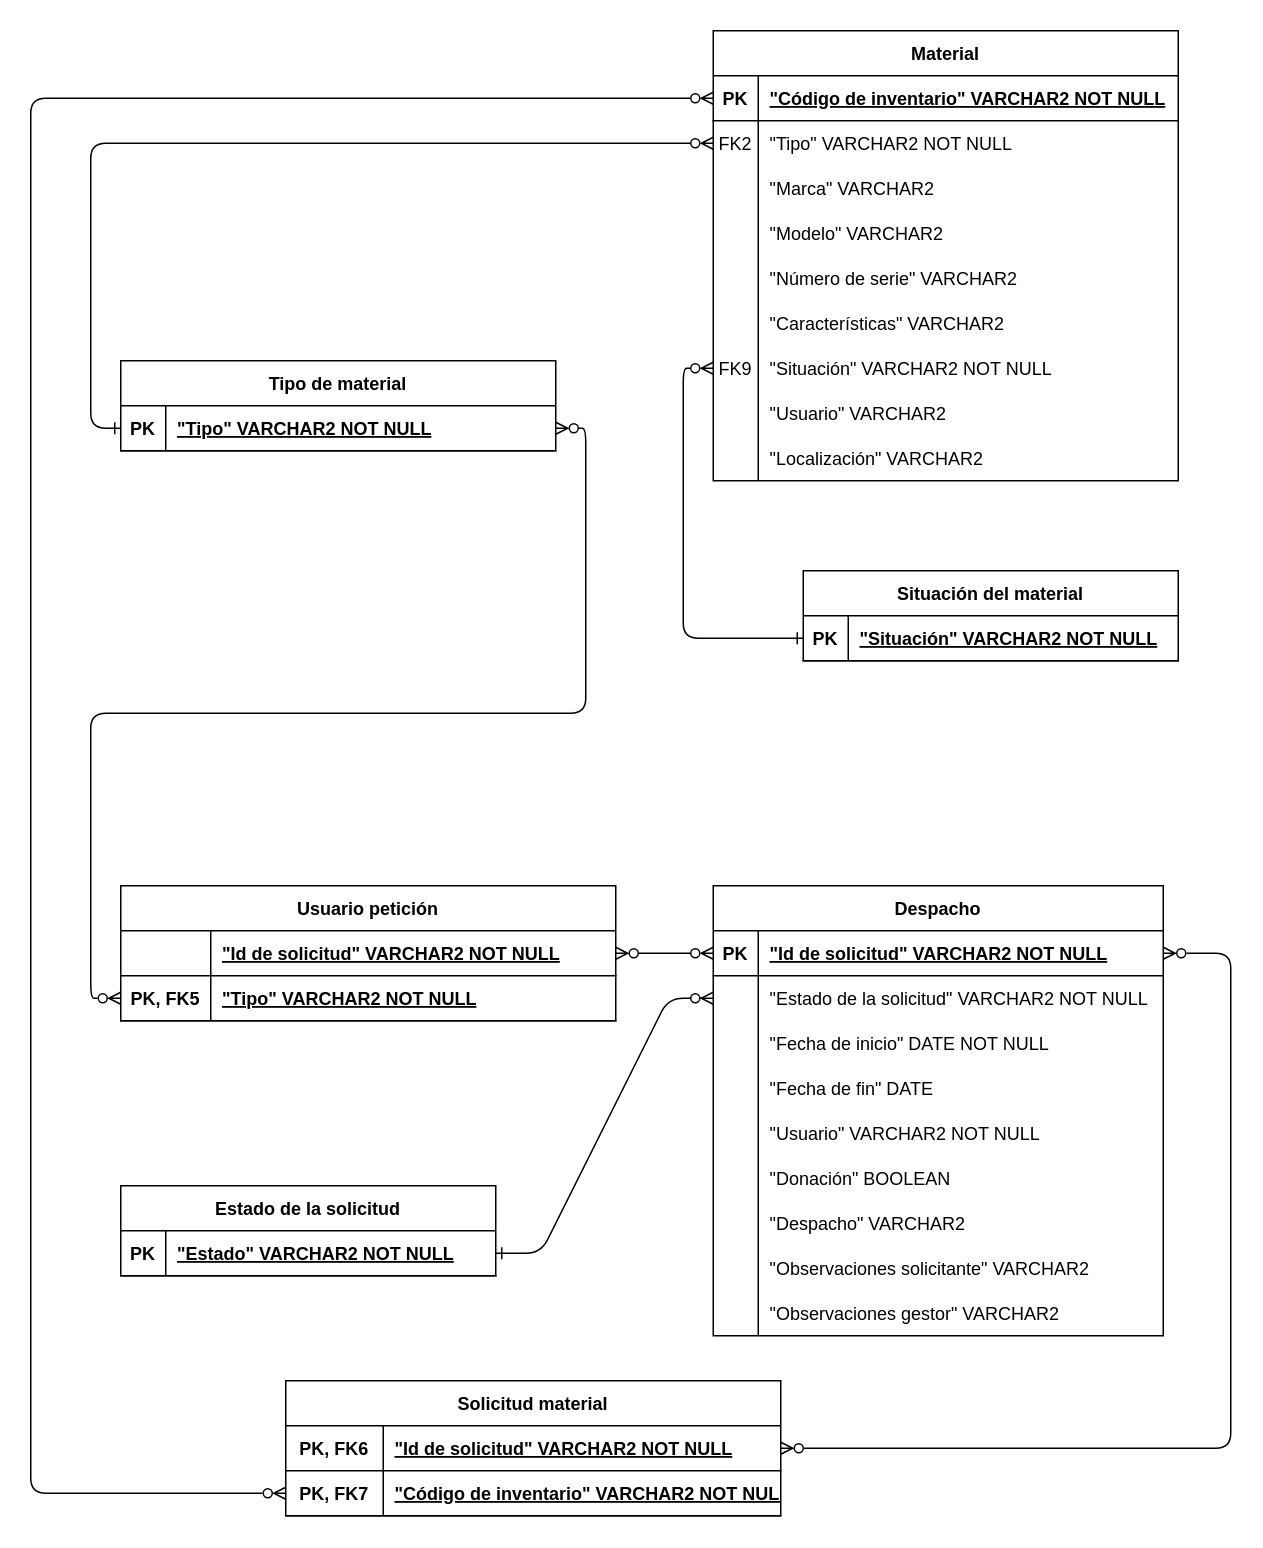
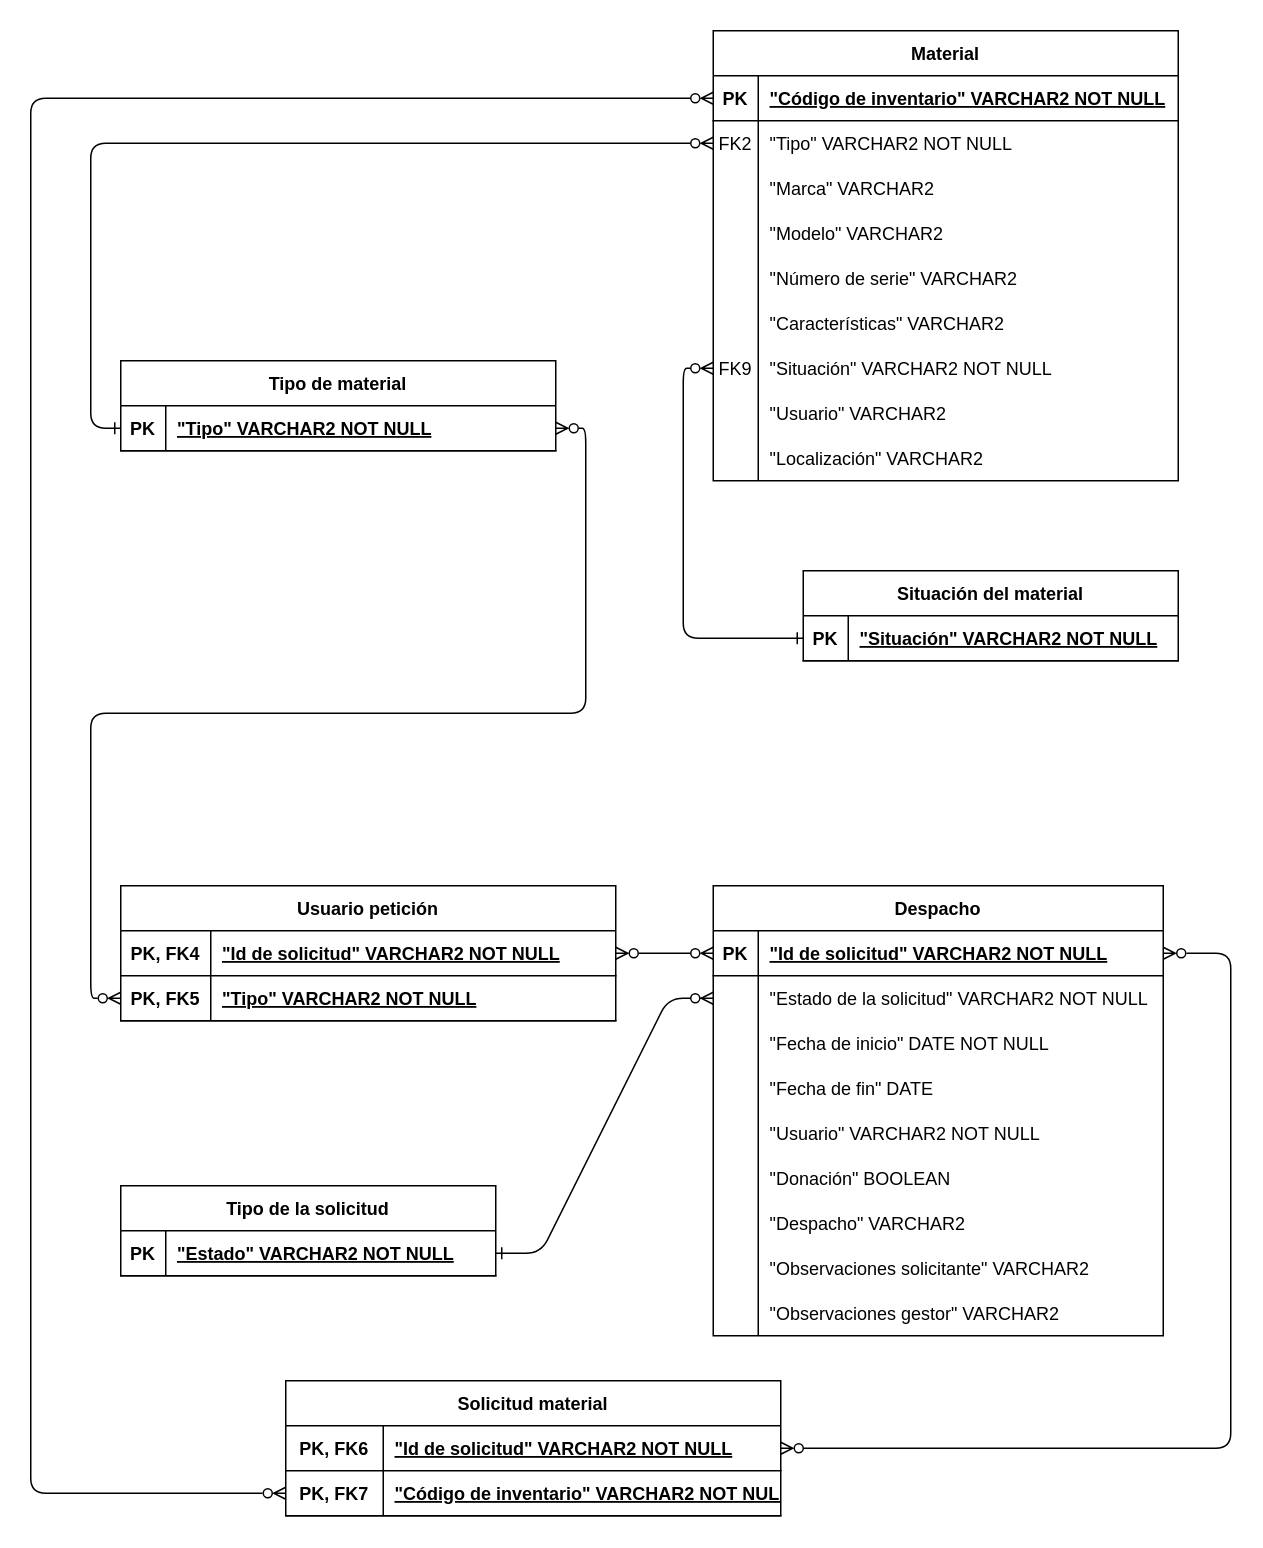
node "PK, FK4": added
node "Estado de la solicitud": label "Estado de la solicitud" -> "Tipo de la solicitud"
